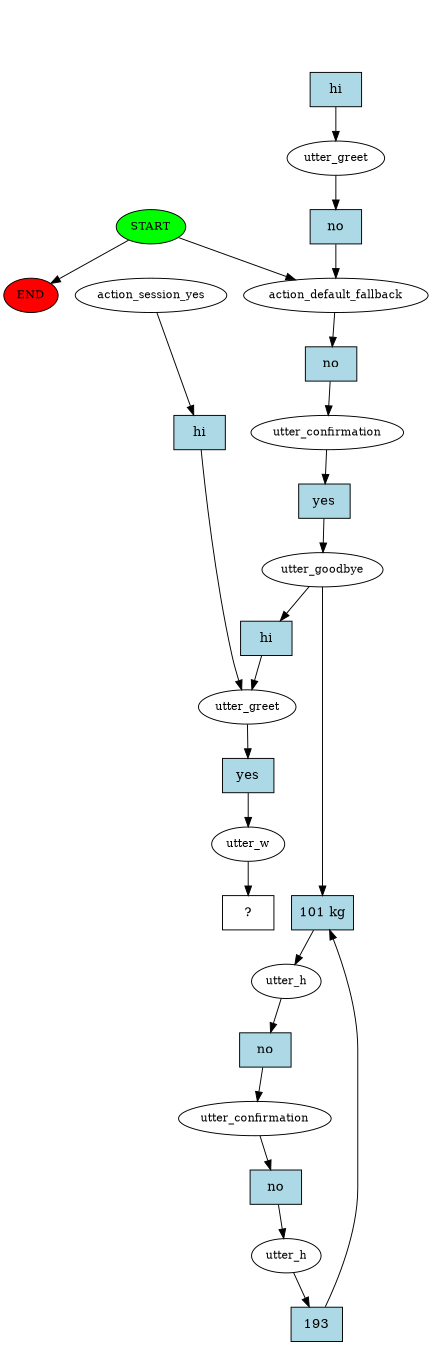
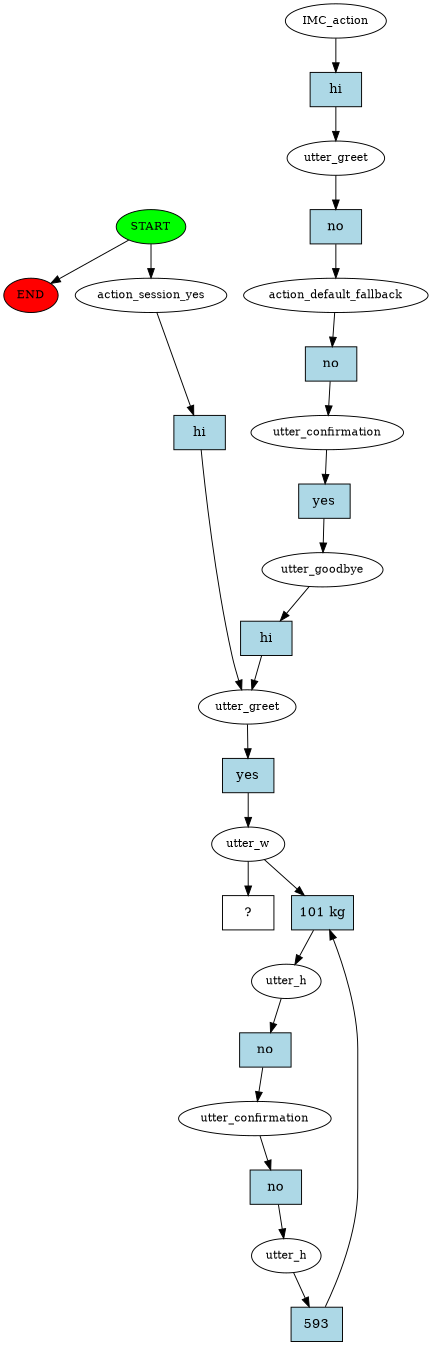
node "IMC_action": added
edge "START" -> "action_default_fallback": now "START" -> "action_session_yes"
edge "utter_goodbye" -> "101 kg": now "utter_w" -> "101 kg"
node "193": label "193" -> "593"
